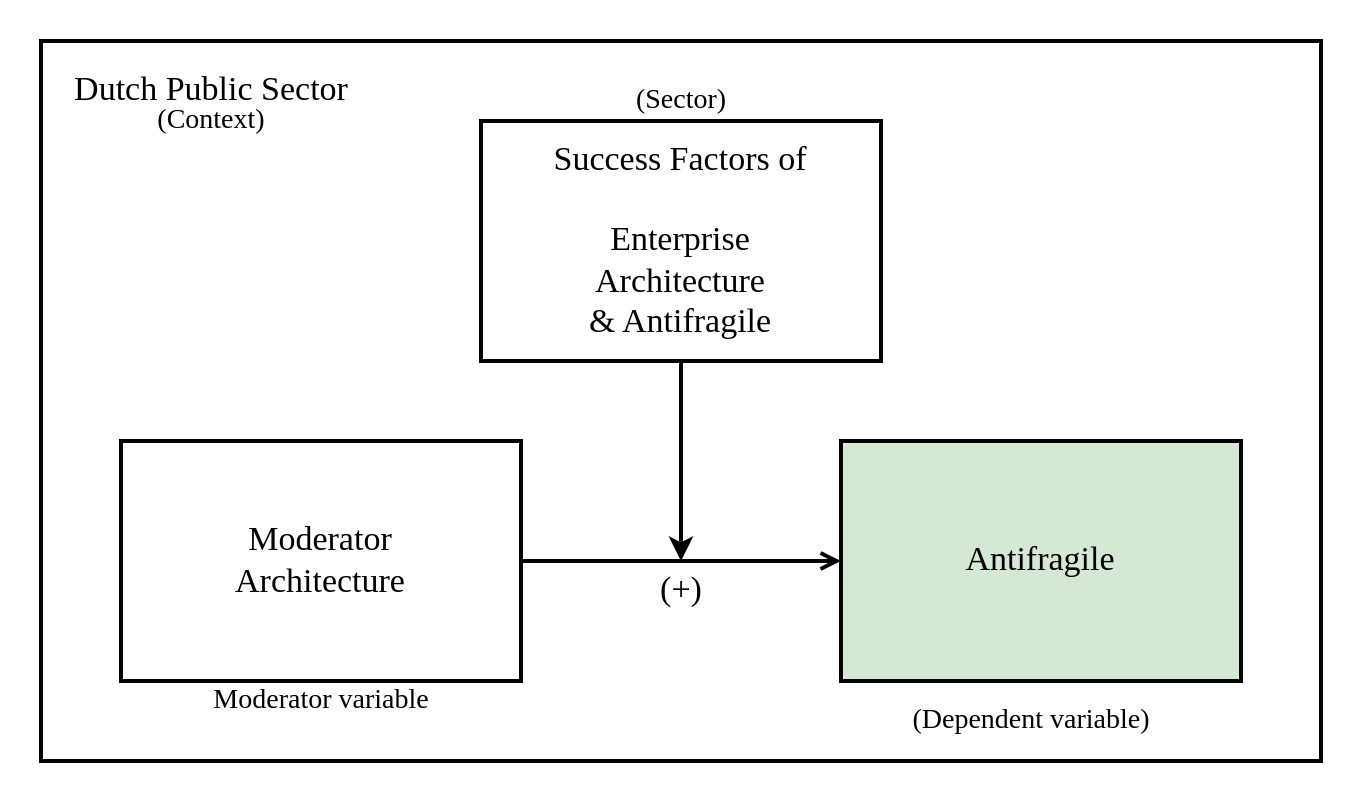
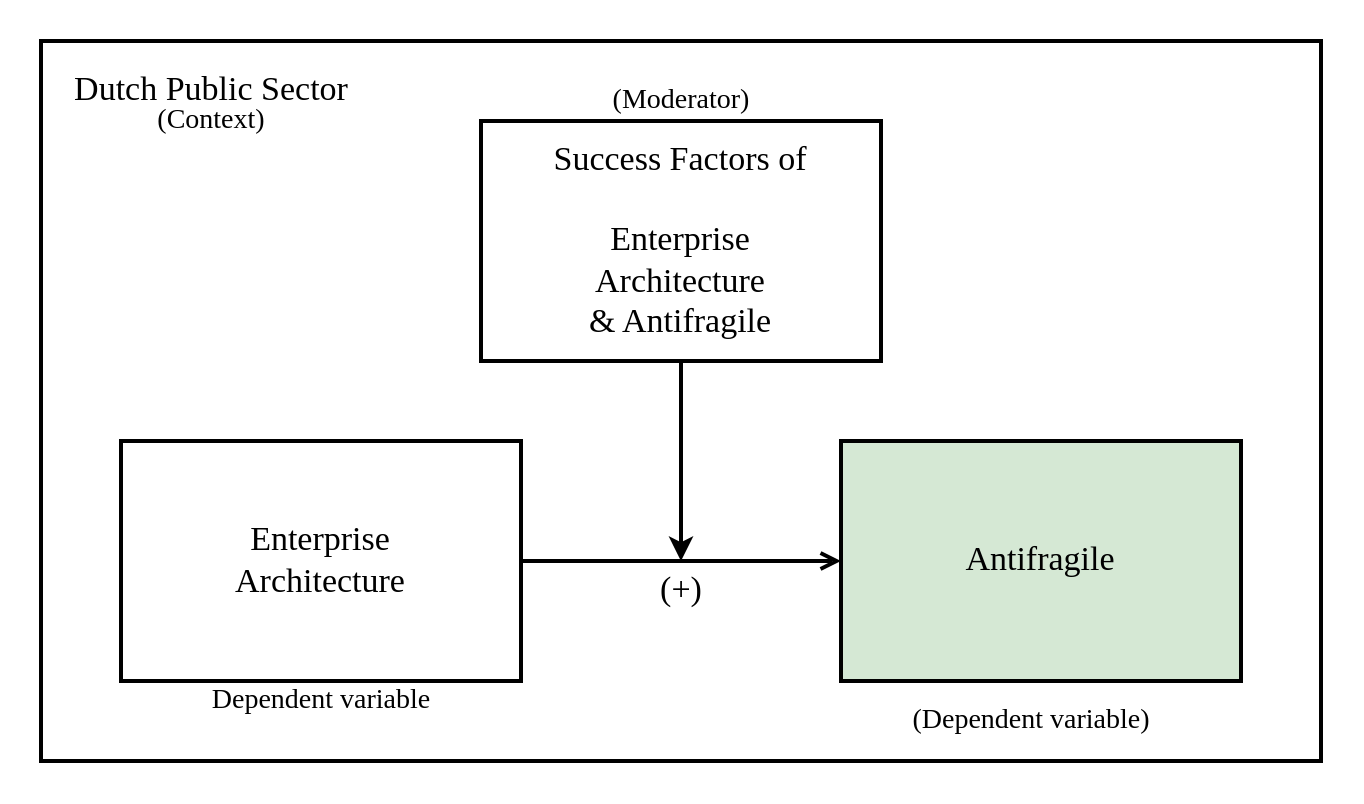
node "(Sector)": label "(Sector)" -> "(Moderator)"
node "ModeratorArchitecture": label "ModeratorArchitecture" -> "EnterpriseArchitecture"
node "Moderator variable": label "Moderator variable" -> "Dependent variable"
